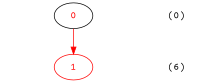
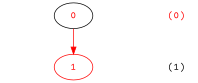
node "(0)": fontcolor black -> red
node "(6)": label "(6)" -> "(1)"
